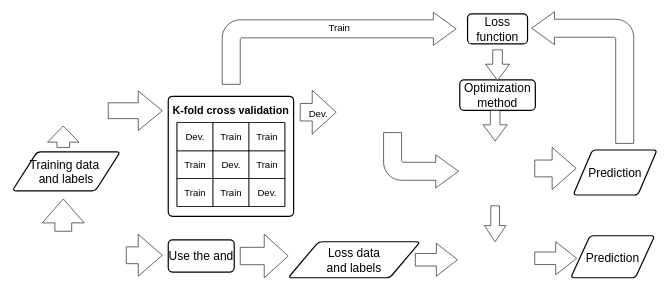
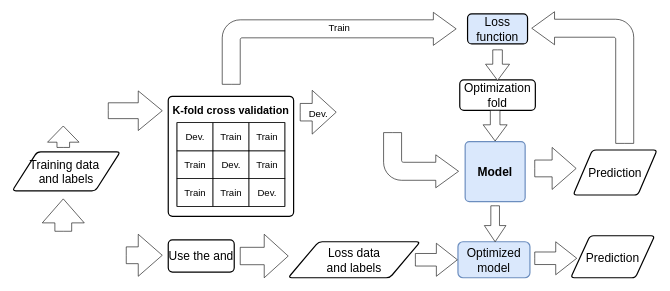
node "Loss function": fillcolor #ffffff -> #dae8fc
node "Optimization method": label "Optimization method" -> "Optimization fold"
node "Model": added
node "Optimized model": added
